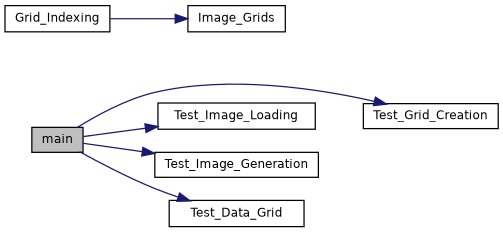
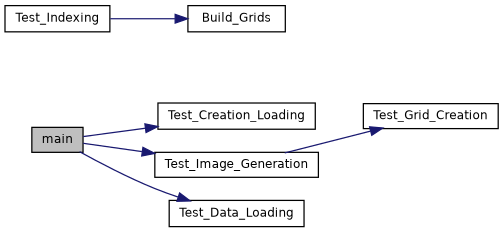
node "Grid_Indexing": label "Grid_Indexing" -> "Test_Indexing"
node "Image_Grids": label "Image_Grids" -> "Build_Grids"
edge "main" -> "Test_Grid_Creation": now "Test_Image_Generation" -> "Test_Grid_Creation"
node "Test_Image_Loading": label "Test_Image_Loading" -> "Test_Creation_Loading"
node "Test_Data_Grid": label "Test_Data_Grid" -> "Test_Data_Loading"
